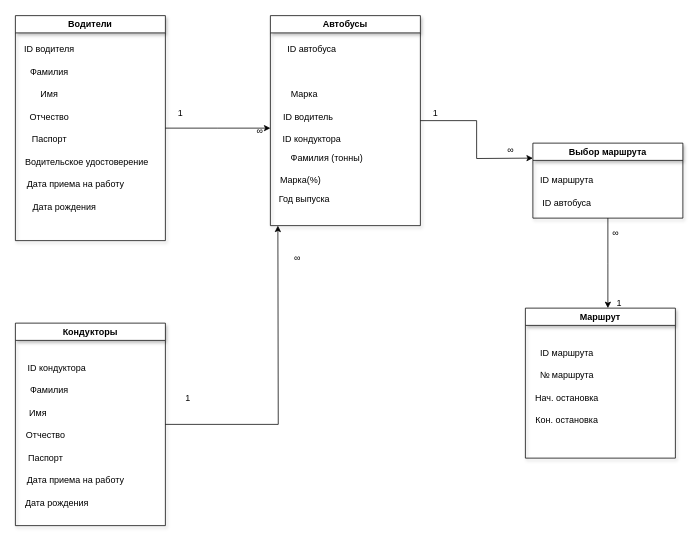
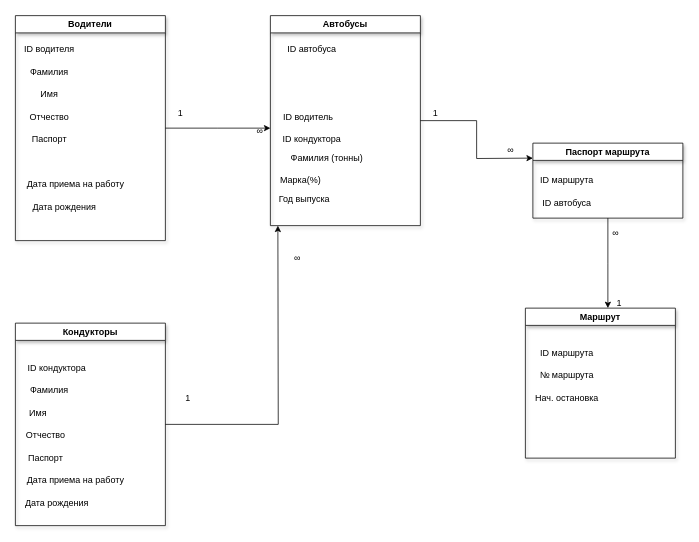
node "Марка": removed
node "Выбор маршрута": label "Выбор маршрута" -> "Паспорт маршрута"
node "Водительское удостоверение": removed
node "Кон. остановка": removed
